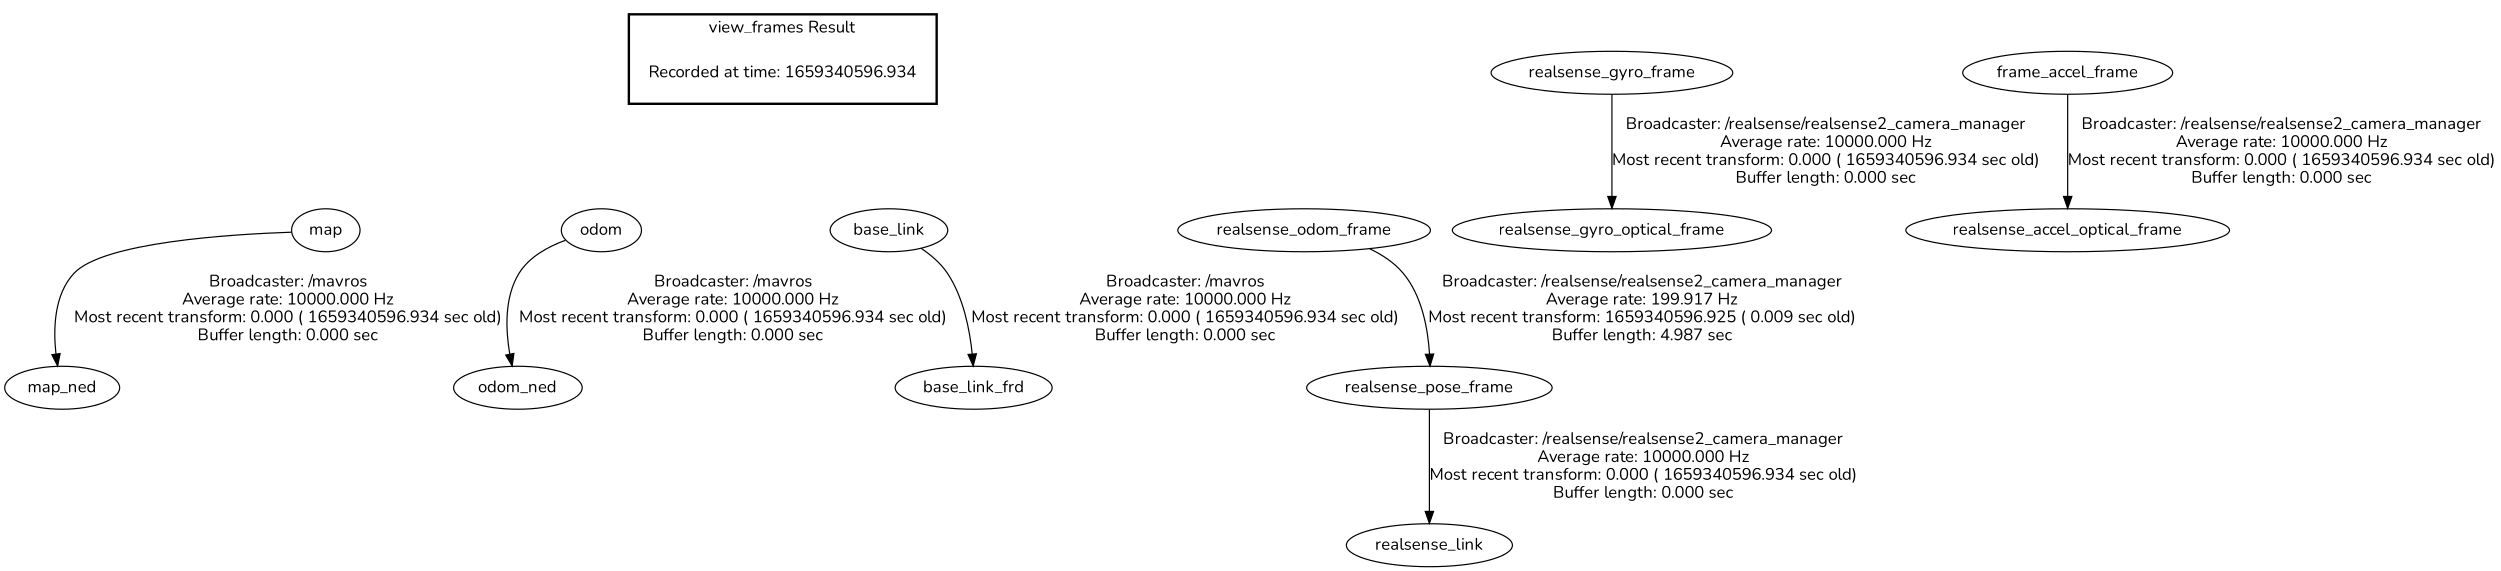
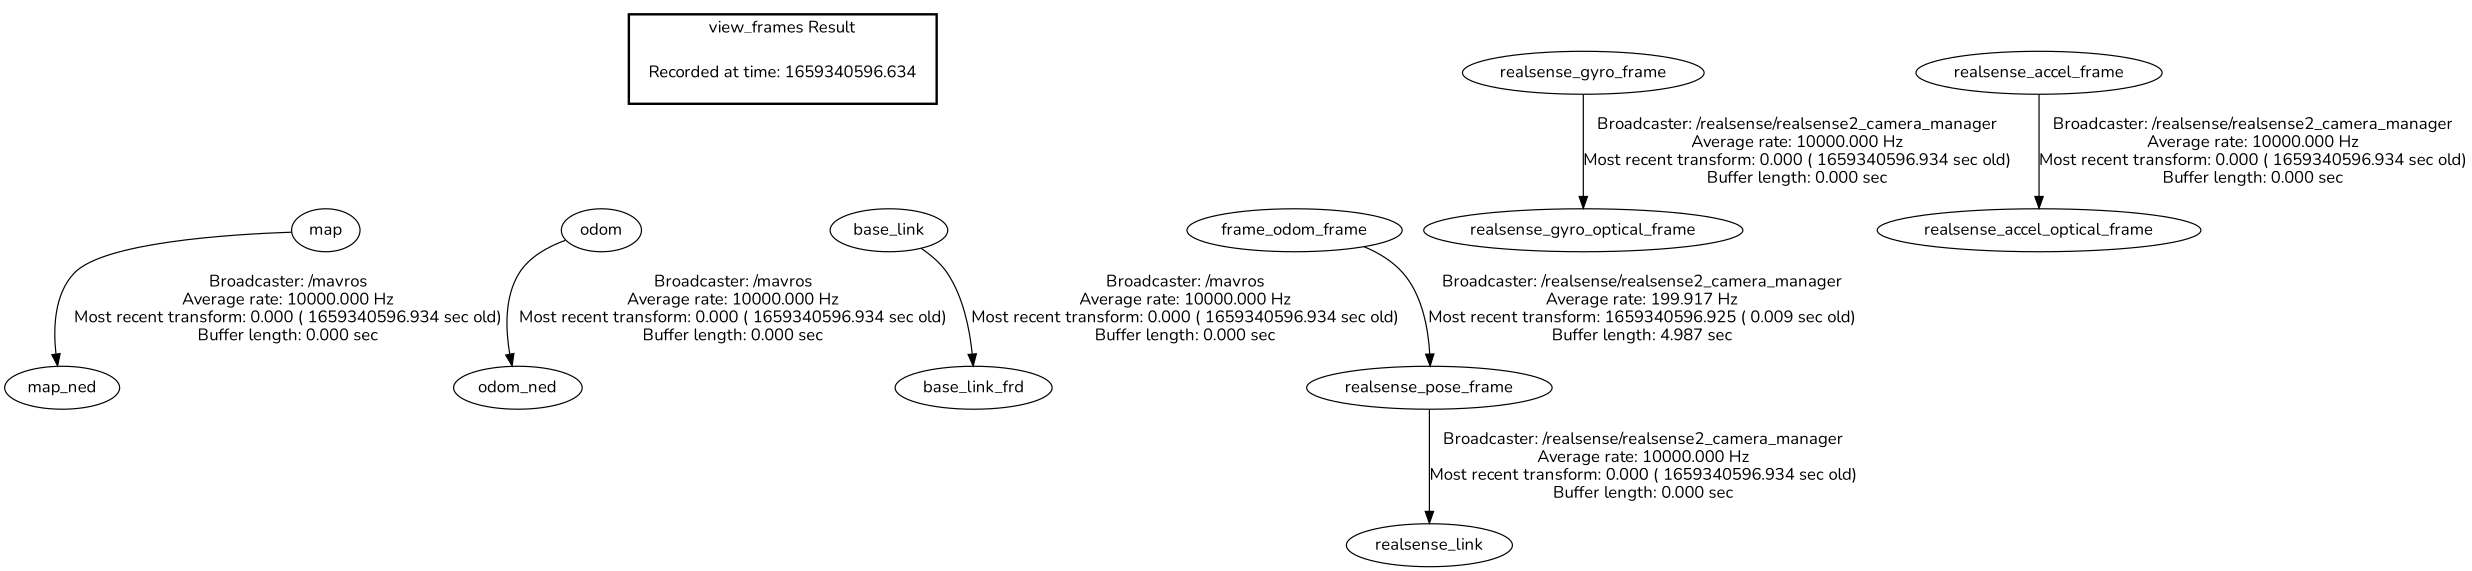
node "Recorded at time: 1659340596.934": label "Recorded at time: 1659340596.934" -> "Recorded at time: 1659340596.634"
node "frame_accel_frame": label "frame_accel_frame" -> "realsense_accel_frame"
node "realsense_odom_frame": label "realsense_odom_frame" -> "frame_odom_frame"
